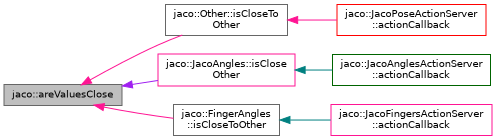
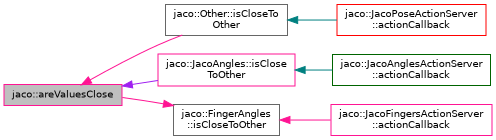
edge "jaco::JacoPoseActionServer ::actionCallback" -> "jaco::Other::isCloseTo Other": color deeppink -> teal
node "jaco::JacoAngles::isClose Other": label "jaco::JacoAngles::isClose Other" -> "jaco::JacoAngles::isClose ToOther"
node "jaco::areValuesClose": color gray40 -> deeppink
edge "jaco::FingerAngles ::isCloseToOther" -> "jaco::areValuesClose": reversed
edge "jaco::JacoFingersActionServer ::actionCallback" -> "jaco::FingerAngles ::isCloseToOther": color teal -> deeppink
